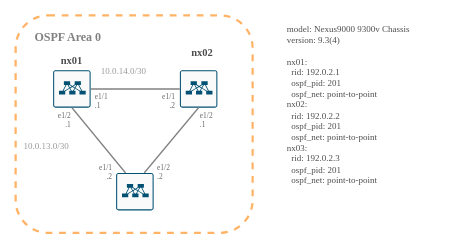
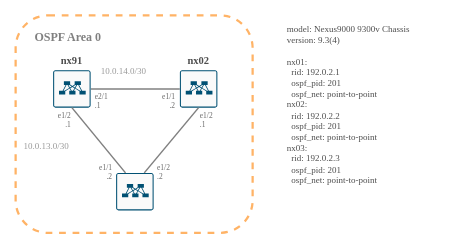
node "nx02": moved (202, 54) -> (198, 61)
node "nx01": label "nx01" -> "nx91"
node "e1/1 .1": label "e1/1 .1" -> "e2/1 .1"
